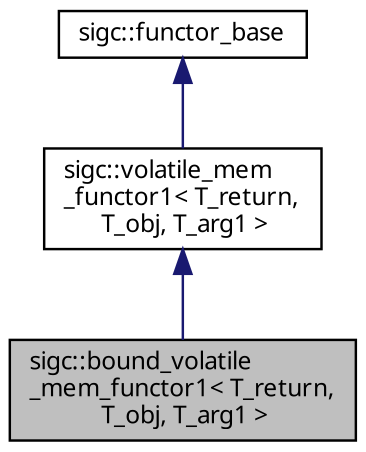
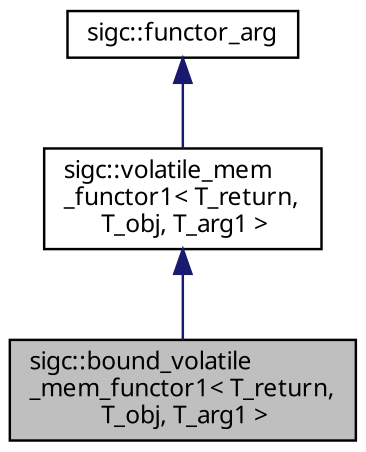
node "sigc::functor_base": label "sigc::functor_base" -> "sigc::functor_arg"
